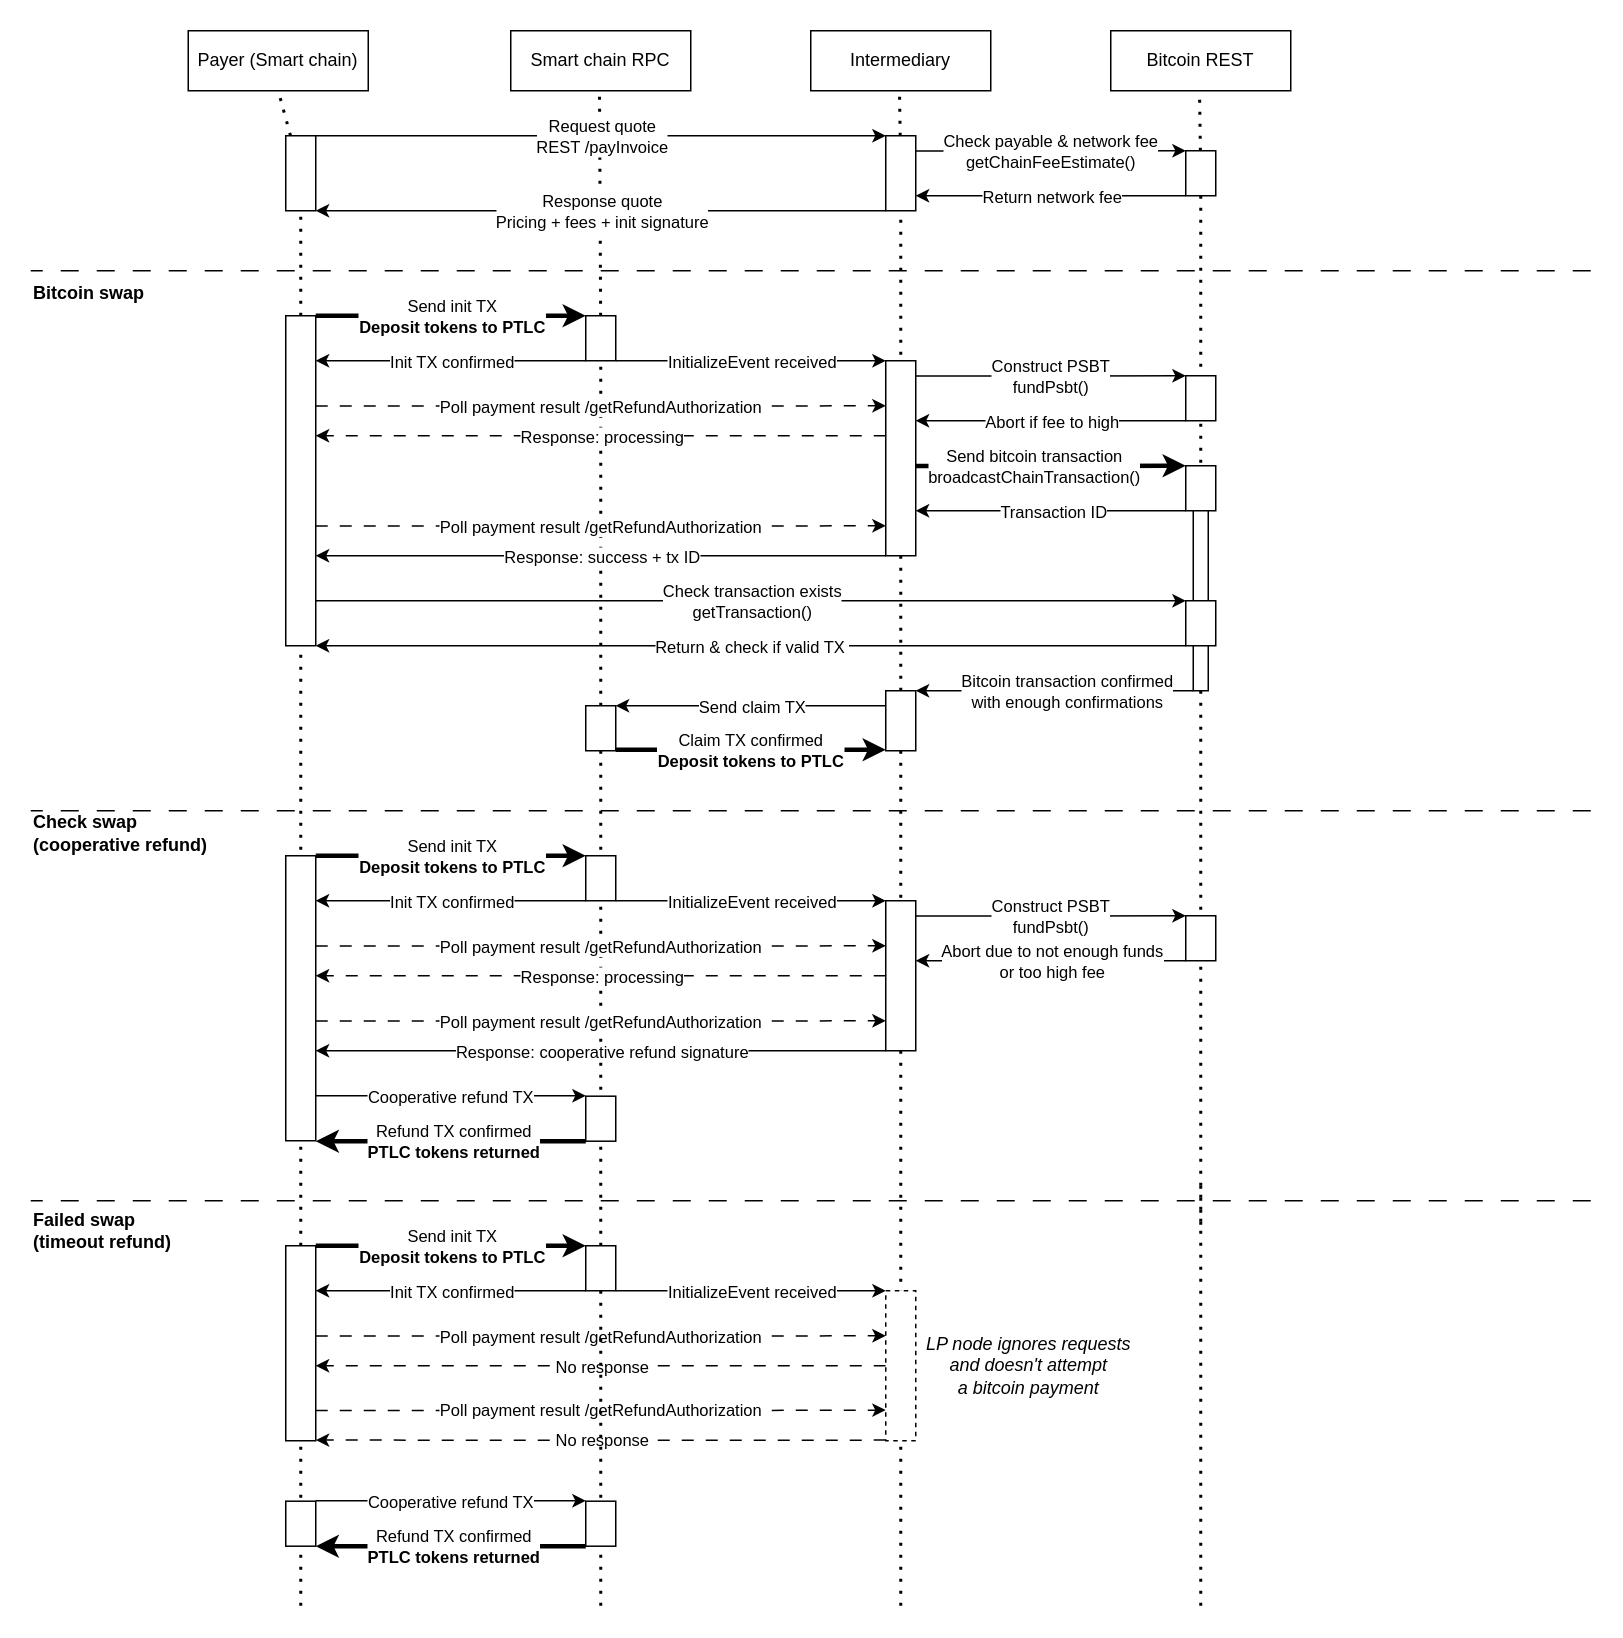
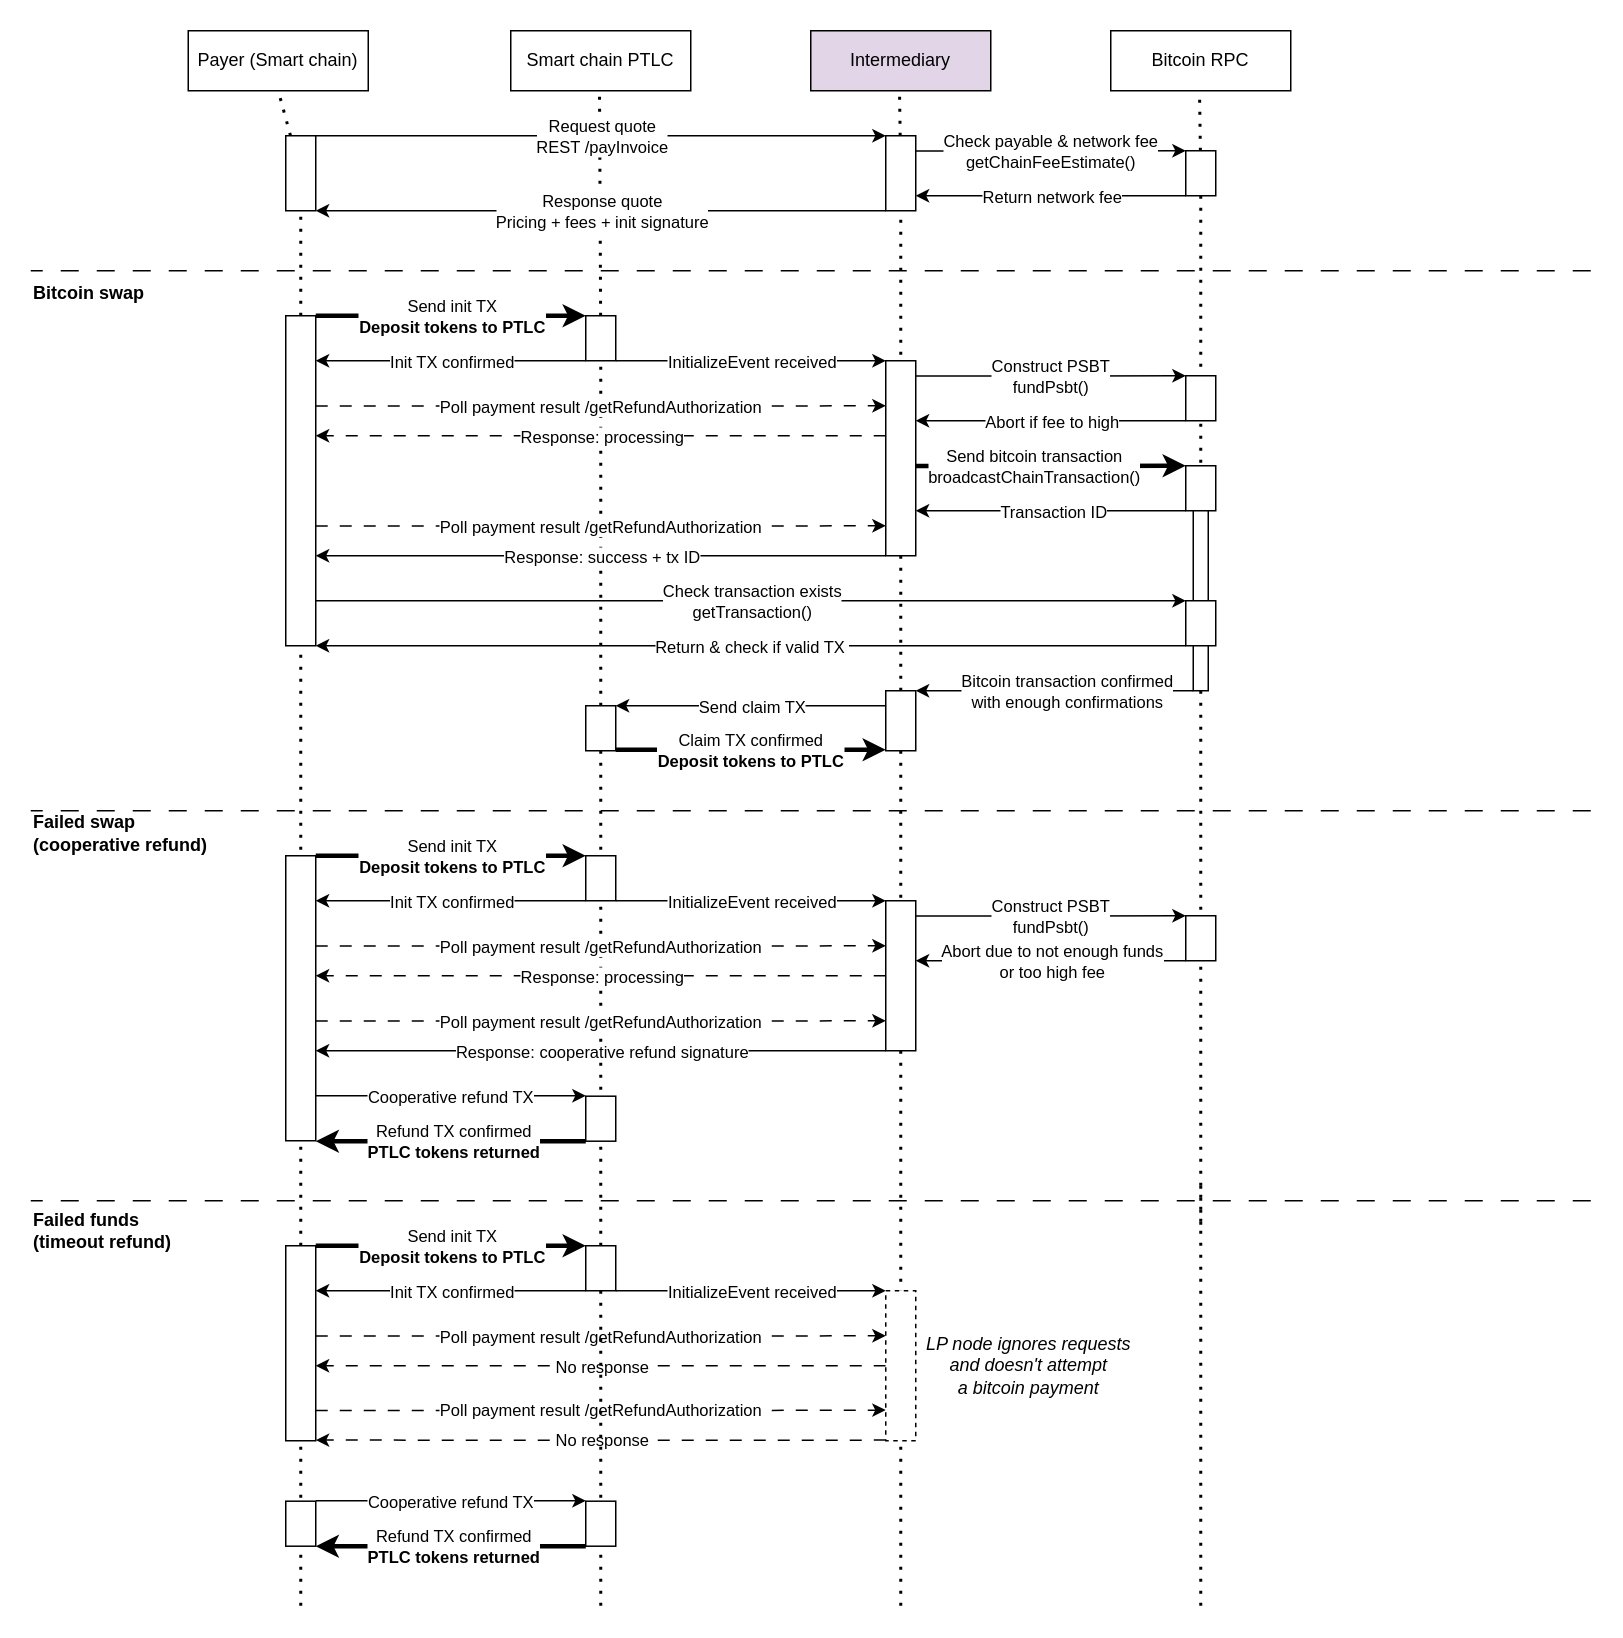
node "Smart chain RPC": label "Smart chain RPC" -> "Smart chain PTLC"
node "Intermediary": fillcolor #ffffff -> #e1d5e7
node "Bitcoin REST": label "Bitcoin REST" -> "Bitcoin RPC"
node "Check swap (cooperative refund)": label "Check swap (cooperative refund)" -> "Failed swap (cooperative refund)"
node "Failed swap (timeout refund)": label "Failed swap (timeout refund)" -> "Failed funds (timeout refund)"
